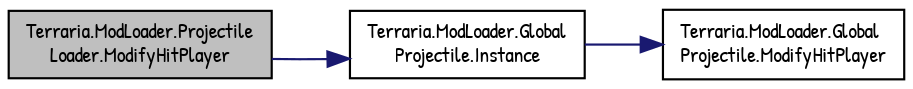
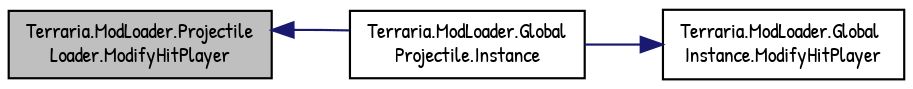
node "Terraria.ModLoader.Global Projectile.ModifyHitPlayer": label "Terraria.ModLoader.Global Projectile.ModifyHitPlayer" -> "Terraria.ModLoader.Global Instance.ModifyHitPlayer"
edge "Terraria.ModLoader.Projectile Loader.ModifyHitPlayer" -> "Terraria.ModLoader.Global Projectile.Instance": reversed
